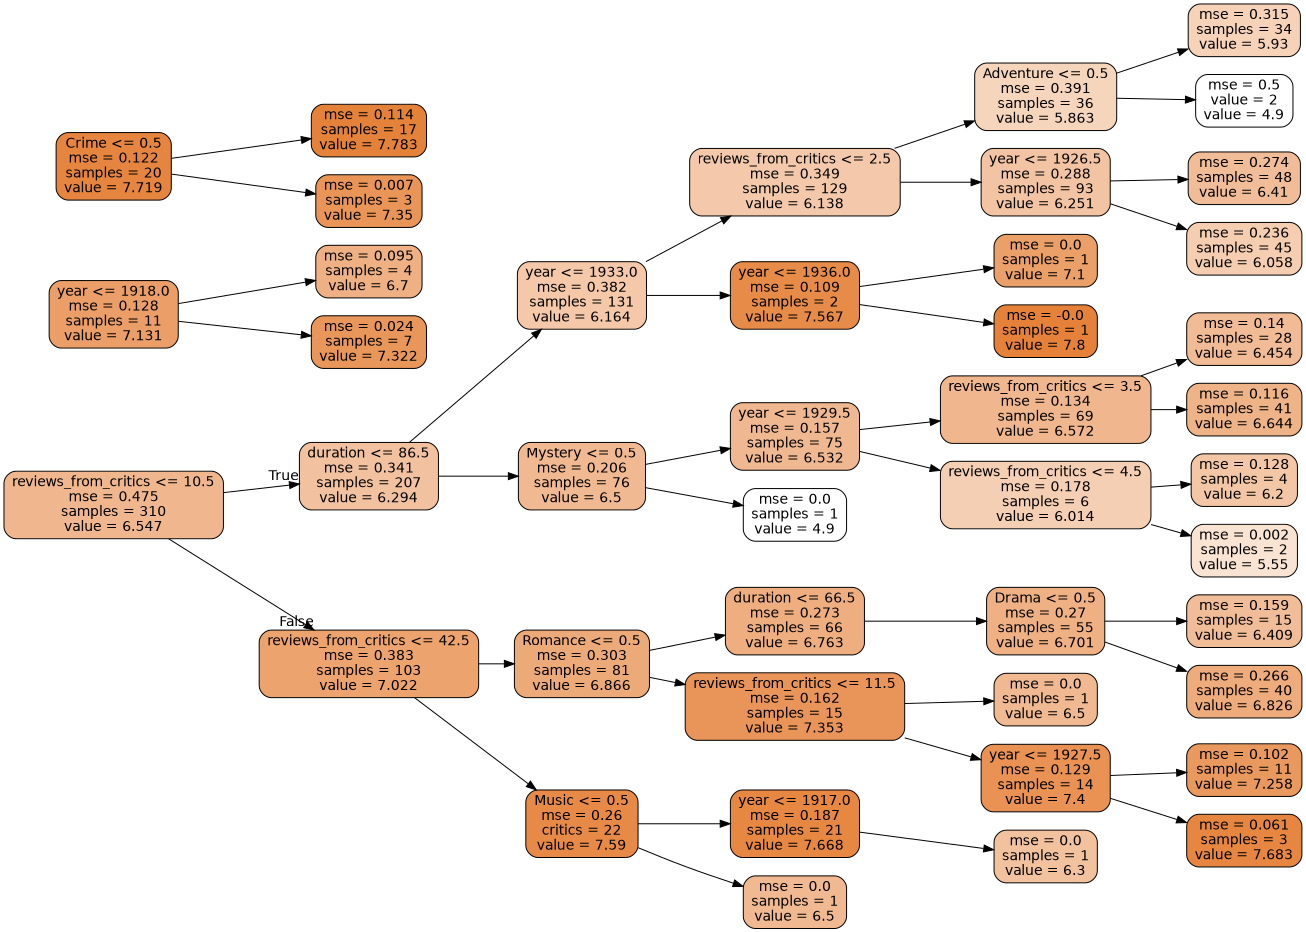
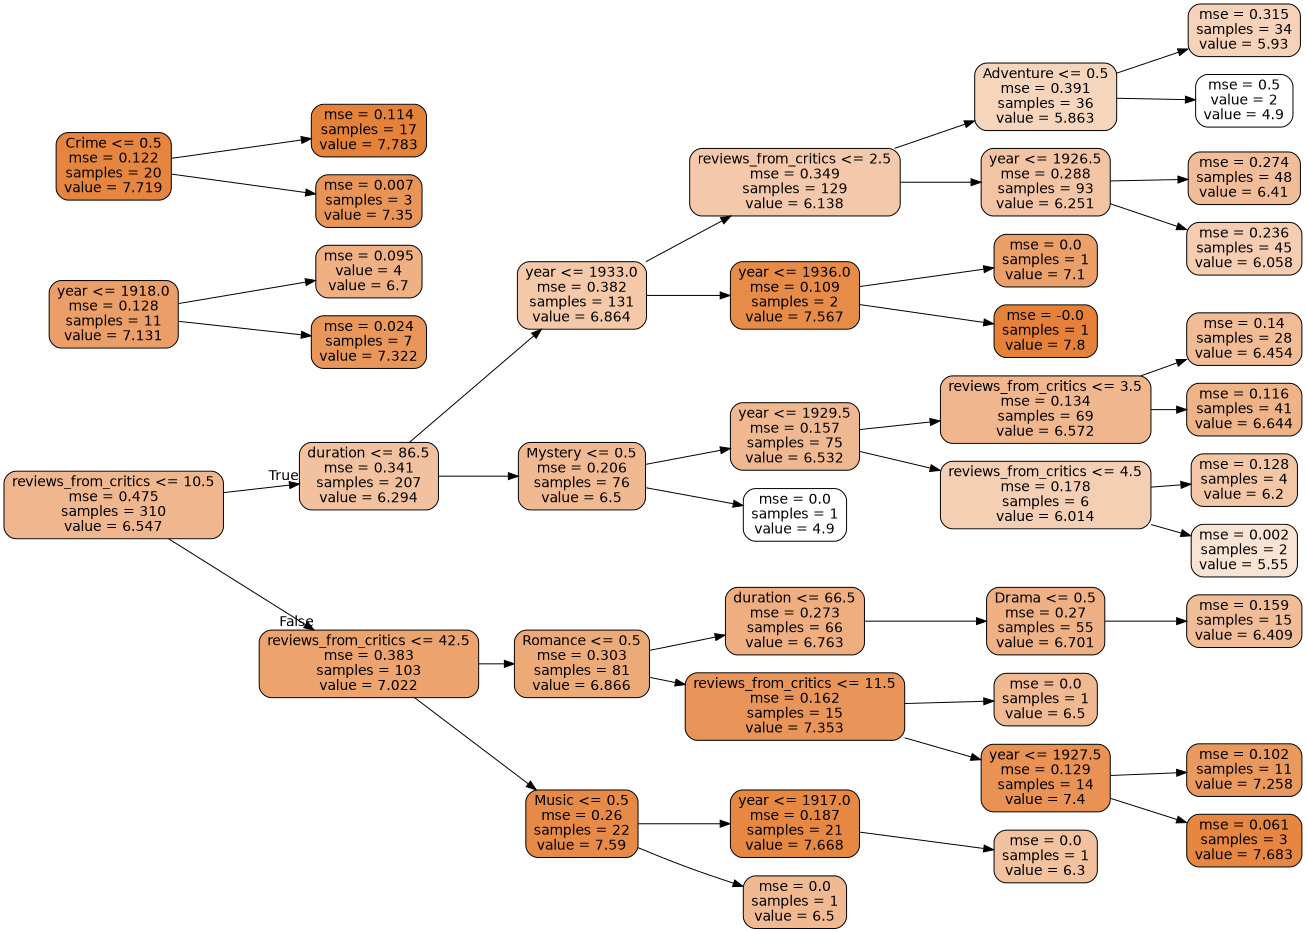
node "mse = 0.095 samples = 4 value = 6.7": label "mse = 0.095 samples = 4 value = 6.7" -> "mse = 0.095 value = 4 value = 6.7"
node "year <= 1933.0 mse = 0.382 samples = 131 value = 6.164": label "year <= 1933.0 mse = 0.382 samples = 131 value = 6.164" -> "year <= 1933.0 mse = 0.382 samples = 131 value = 6.864"
node "mse = 0.266 samples = 40 value = 6.826": removed
node "Music <= 0.5 mse = 0.26 critics = 22 value = 7.59": label "Music <= 0.5 mse = 0.26 critics = 22 value = 7.59" -> "Music <= 0.5 mse = 0.26 samples = 22 value = 7.59"
